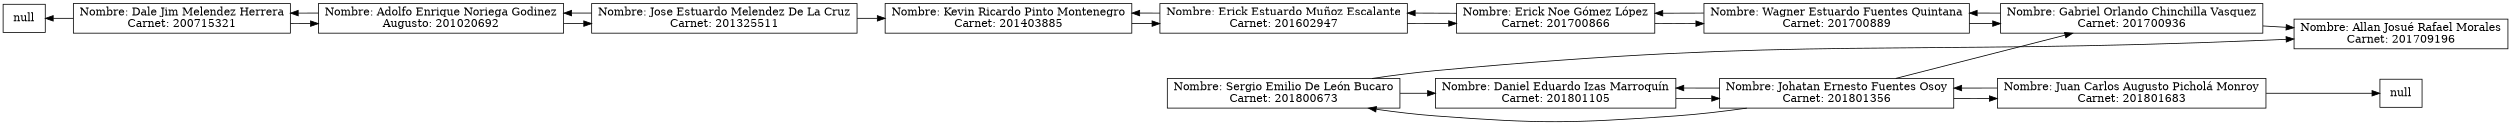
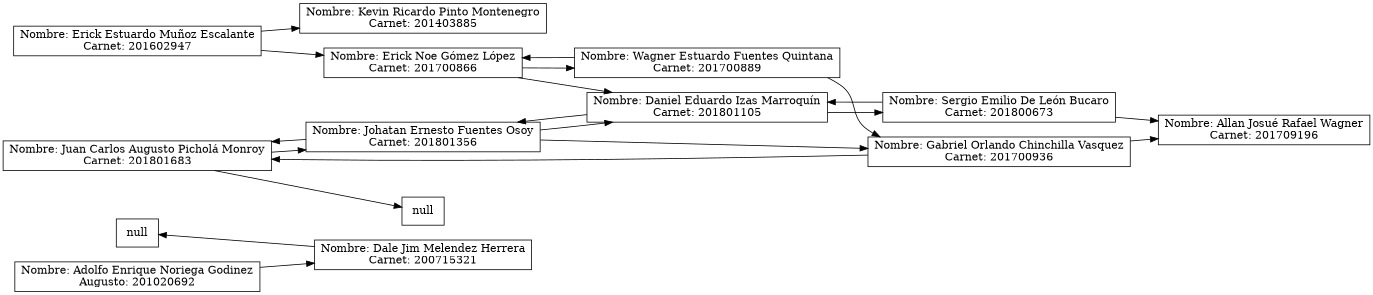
edge "Nombre: Erick Noe Gómez López Carnet: 201700866" -> "Nombre: Erick Estuardo Muñoz Escalante Carnet: 201602947": now "Nombre: Erick Noe Gómez López Carnet: 201700866" -> "Nombre: Daniel Eduardo Izas Marroquín Carnet: 201801105"
edge "Nombre: Gabriel Orlando Chinchilla Vasquez Carnet: 201700936" -> "Nombre: Wagner Estuardo Fuentes Quintana Carnet: 201700889": now "Nombre: Gabriel Orlando Chinchilla Vasquez Carnet: 201700936" -> "Nombre: Juan Carlos Augusto Picholá Monroy Carnet: 201801683"
node "Nombre: Jose Estuardo Melendez De La Cruz Carnet: 201325511": removed
edge "Nombre: Dale Jim Melendez Herrera Carnet: 200715321" -> "Nombre: Adolfo Enrique Noriega Godinez Augusto: 201020692": removed
edge "Nombre: Kevin Ricardo Pinto Montenegro Carnet: 201403885" -> "Nombre: Erick Estuardo Muñoz Escalante Carnet: 201602947": removed
node "Nombre: Allan Josué Rafael Morales Carnet: 201709196": label "Nombre: Allan Josué Rafael Morales Carnet: 201709196" -> "Nombre: Allan Josué Rafael Wagner Carnet: 201709196"
edge "Nombre: Johatan Ernesto Fuentes Osoy Carnet: 201801356" -> "Nombre: Sergio Emilio De León Bucaro Carnet: 201800673": now "Nombre: Daniel Eduardo Izas Marroquín Carnet: 201801105" -> "Nombre: Sergio Emilio De León Bucaro Carnet: 201800673"
